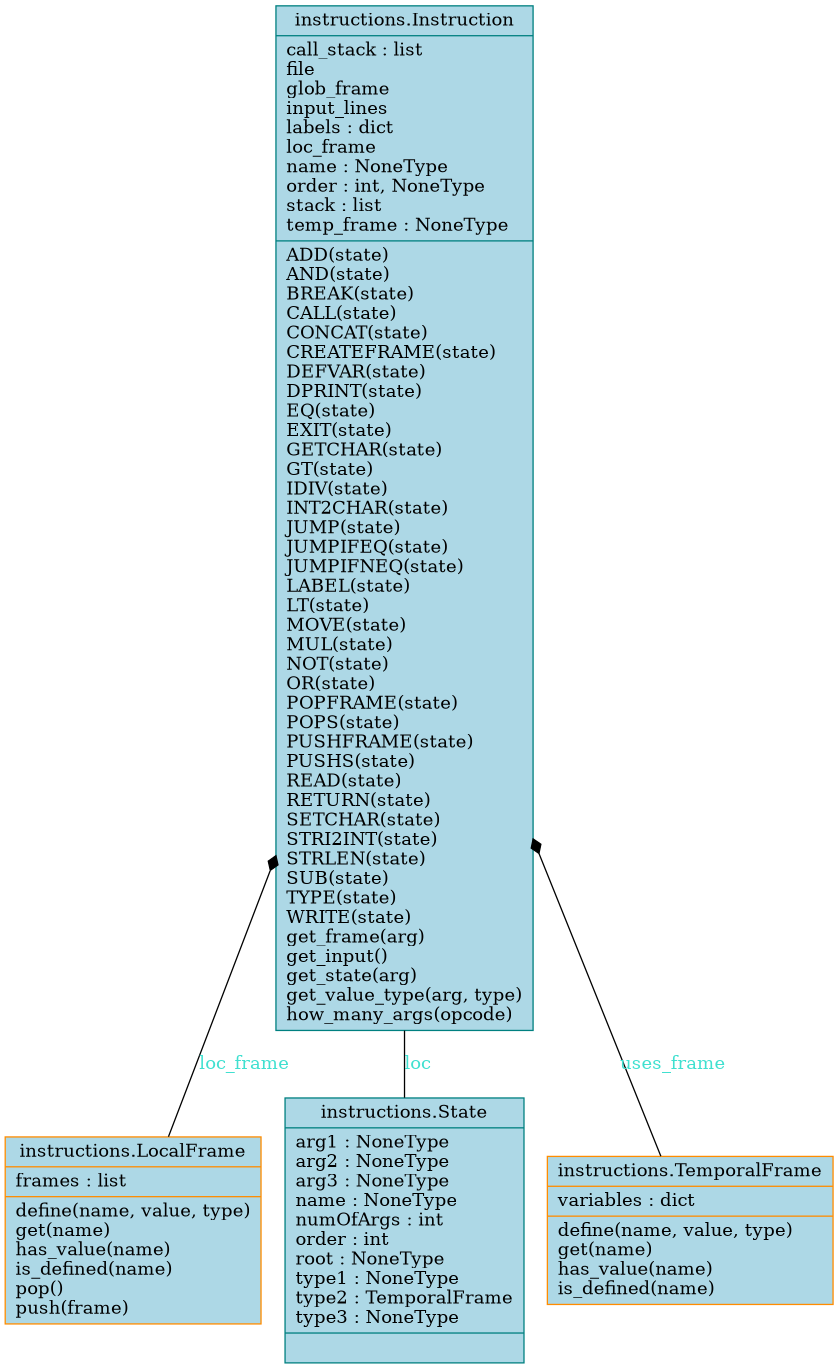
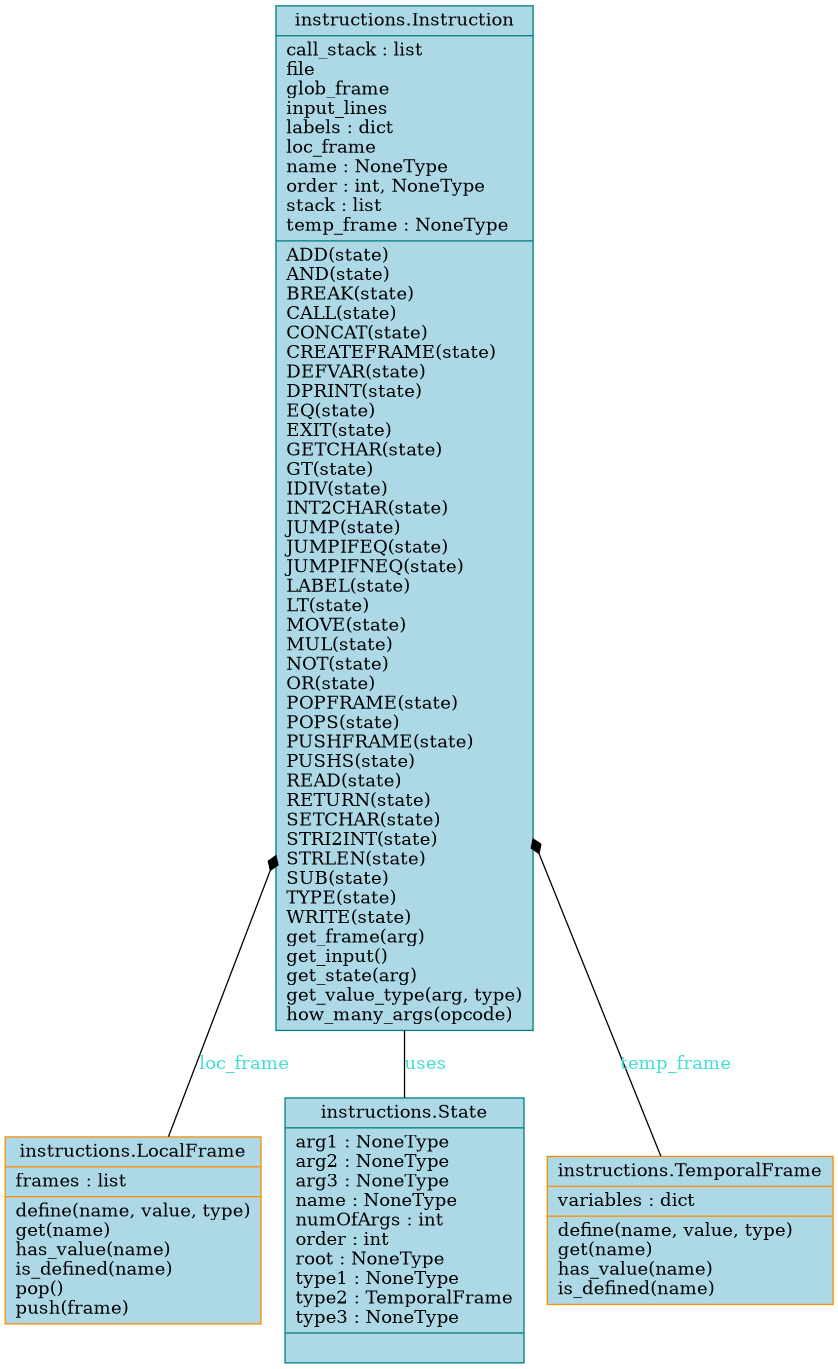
edge "instructions.State" -> "instructions.Instruction": label "loc" -> "uses"
edge "instructions.TemporalFrame" -> "instructions.Instruction": label "uses_frame" -> "temp_frame"
